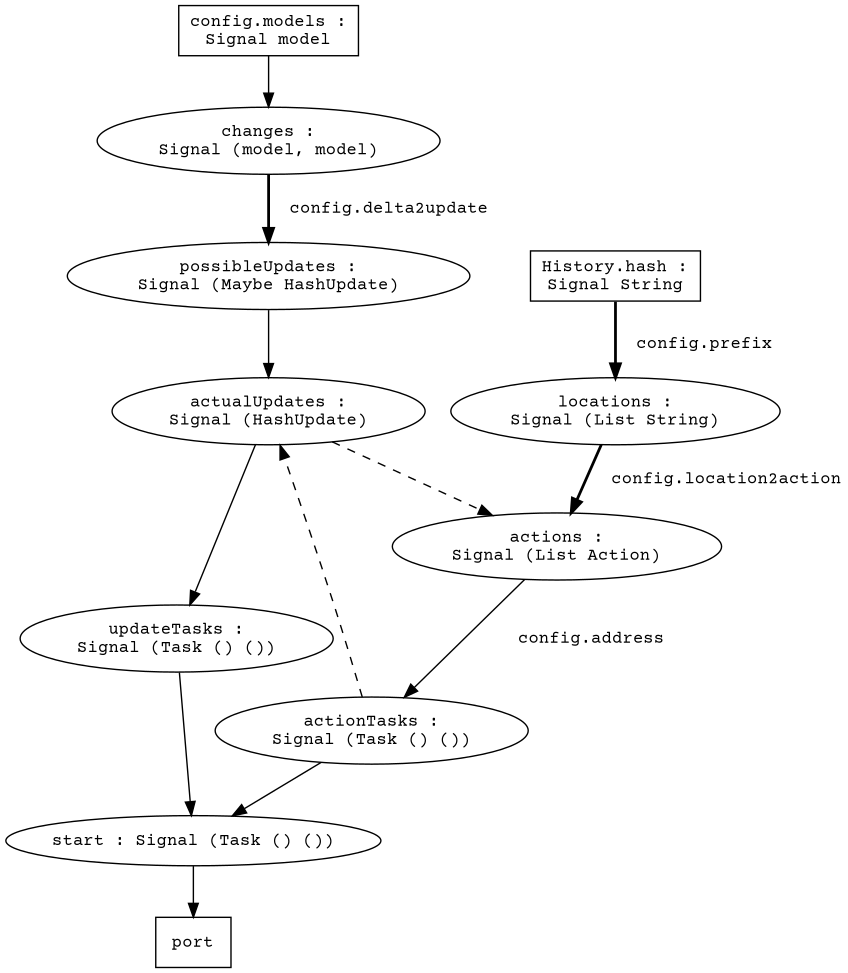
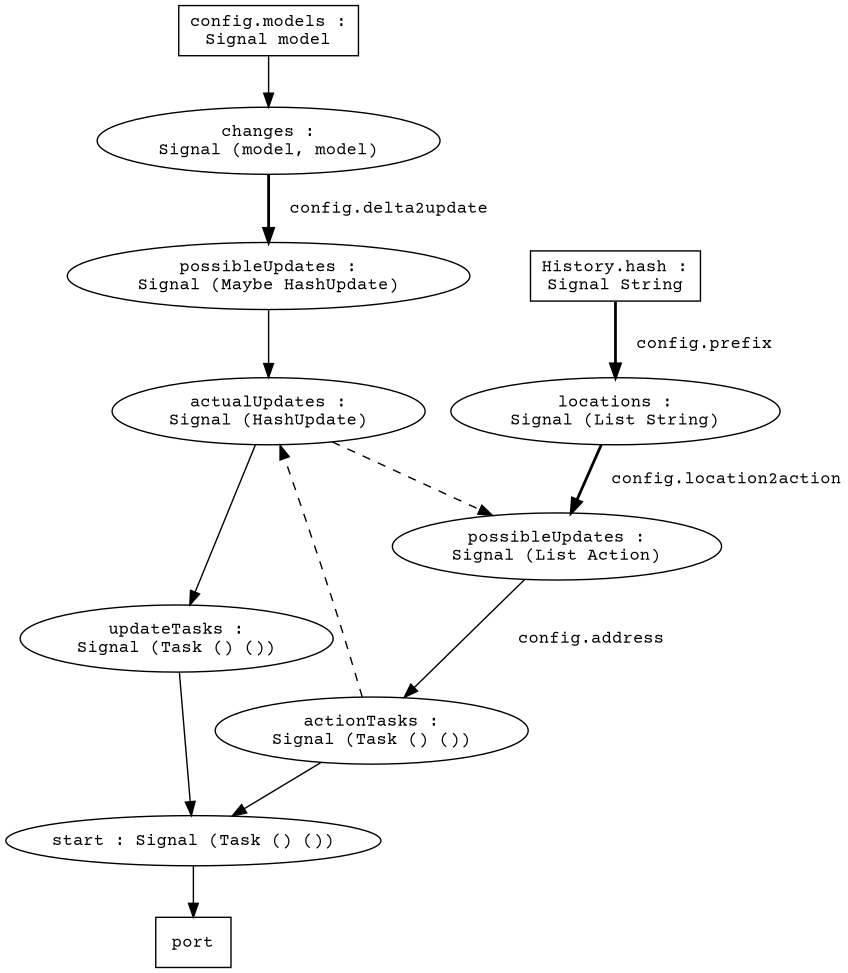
node "actions : Signal (List Action)": label "actions : Signal (List Action)" -> "possibleUpdates : Signal (List Action)"
